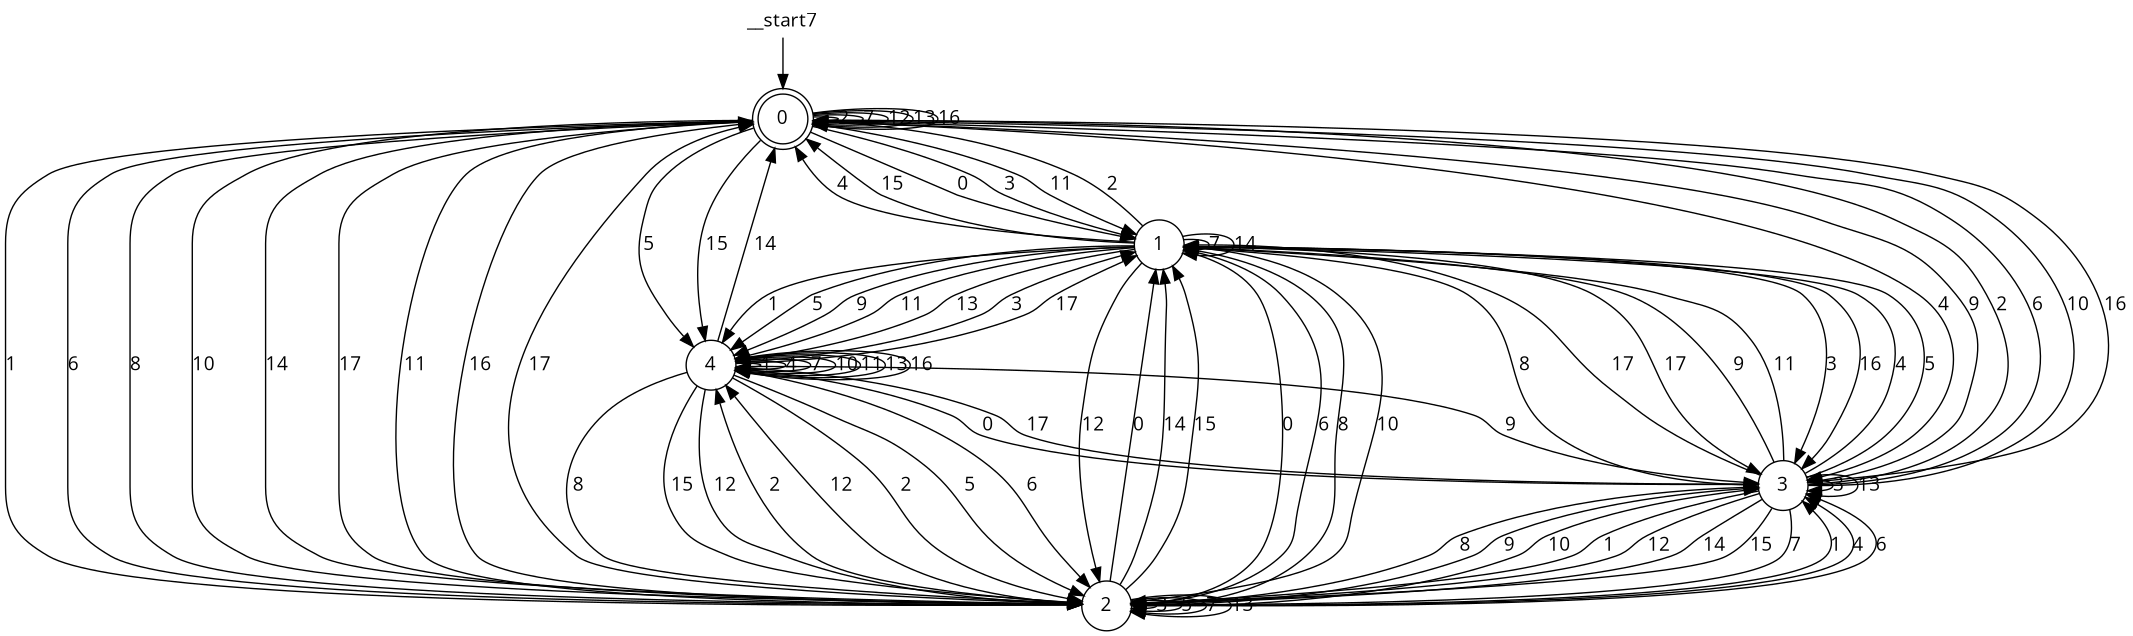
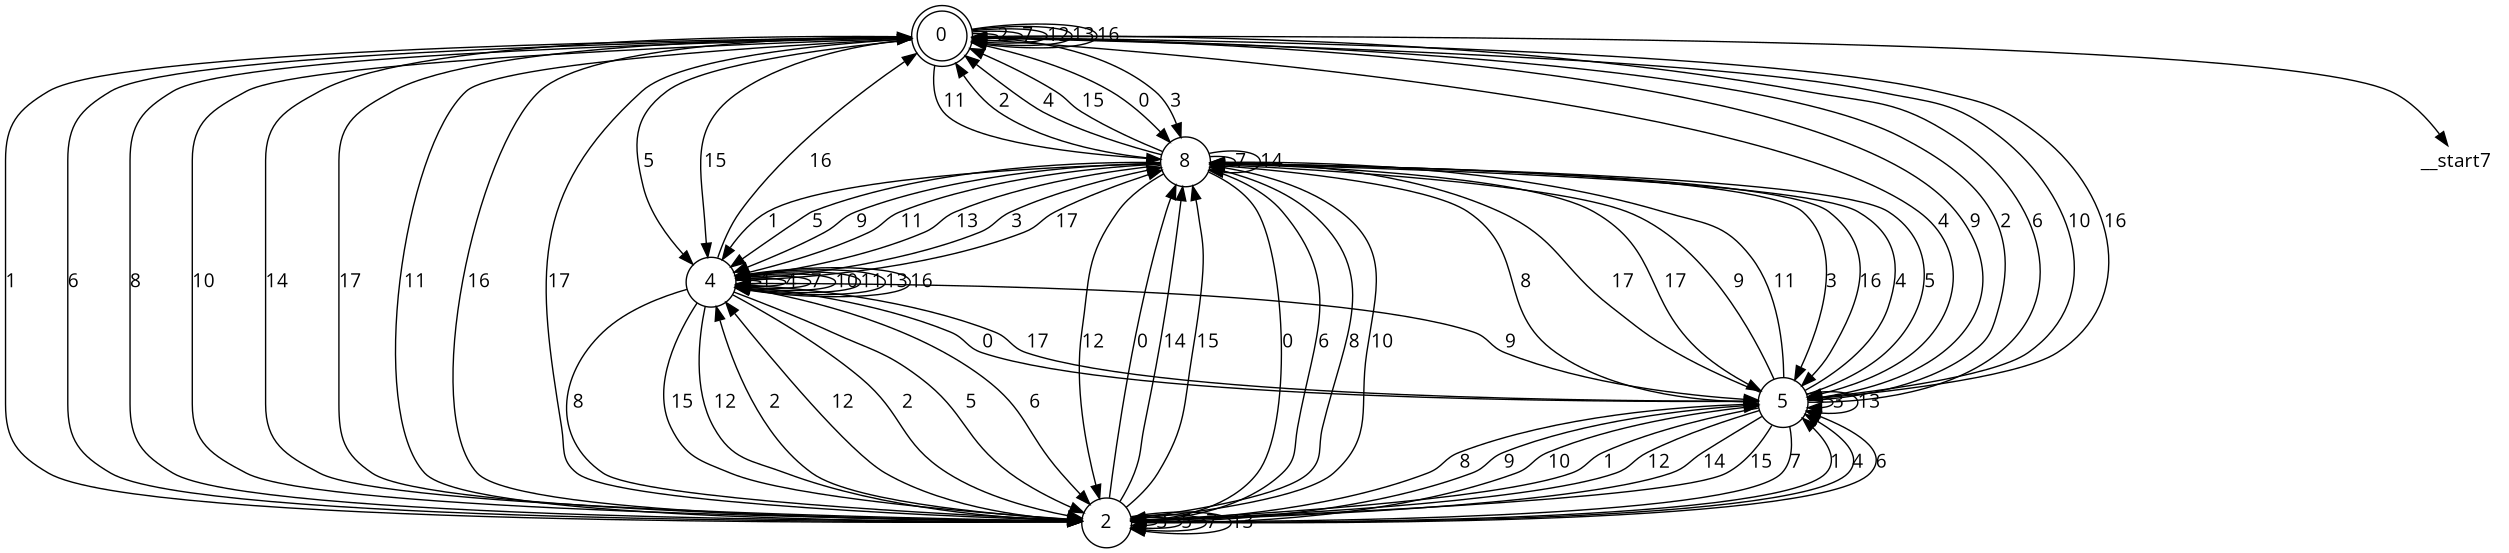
edge "__start7" -> "0": reversed
edge "4" -> "0": label "14" -> "16"
node "1": label "1" -> "8"
node "3": label "3" -> "5"
